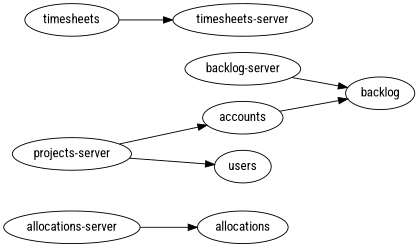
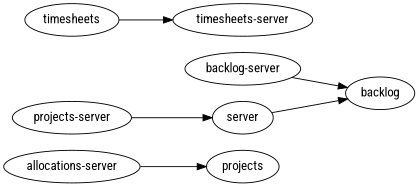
node "accounts": label "accounts" -> "server"
node "users": removed
node "allocations": label "allocations" -> "projects"
